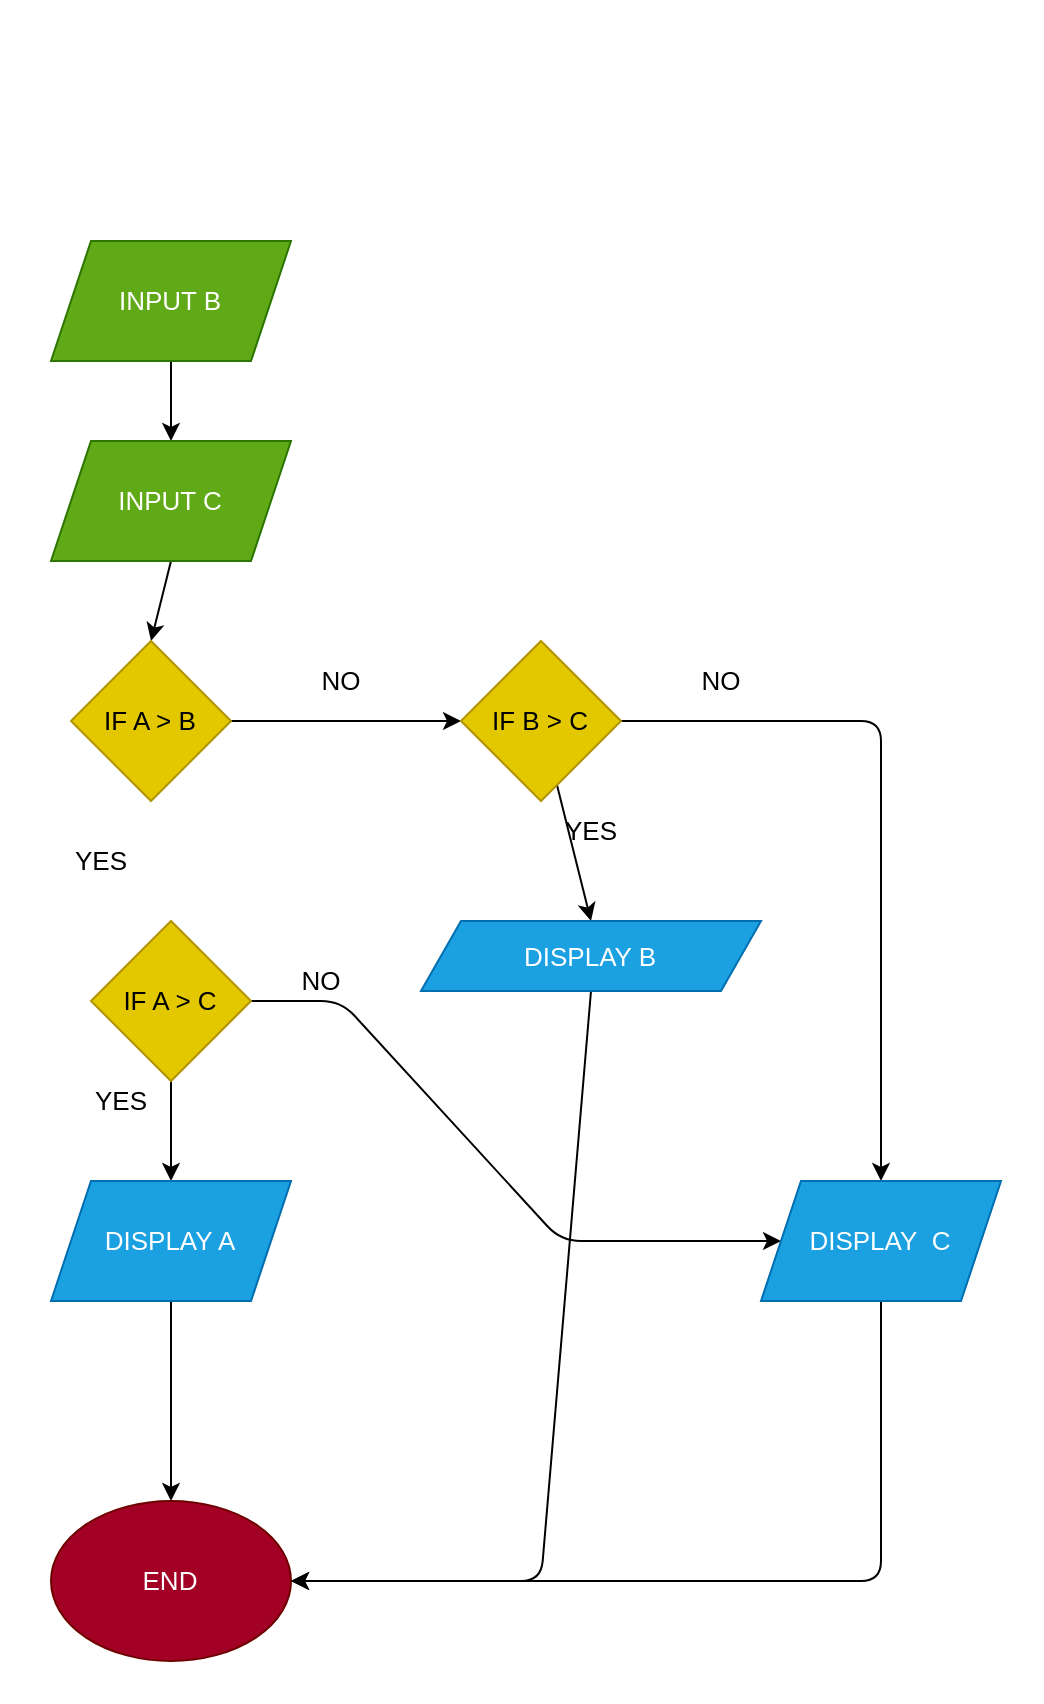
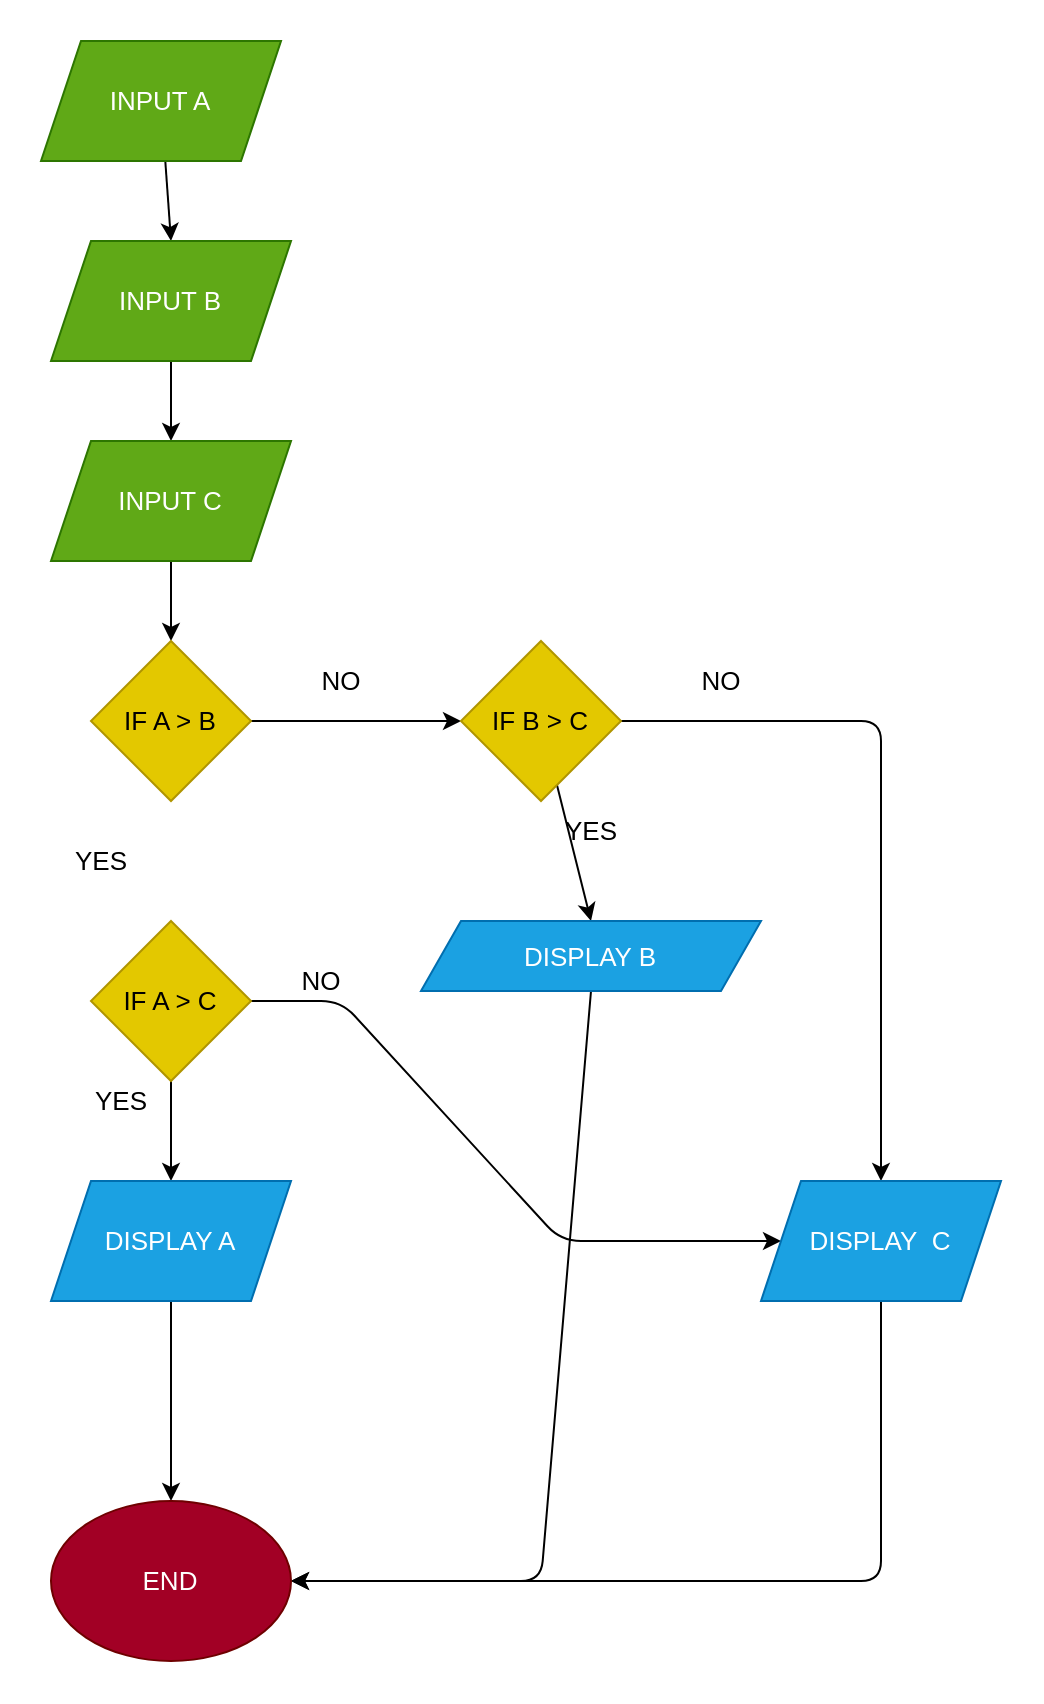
node "INPUT A": added
edge "INPUT A" -> "INPUT B": added
node "IF A > B": moved (151, 721) -> (171, 721)
